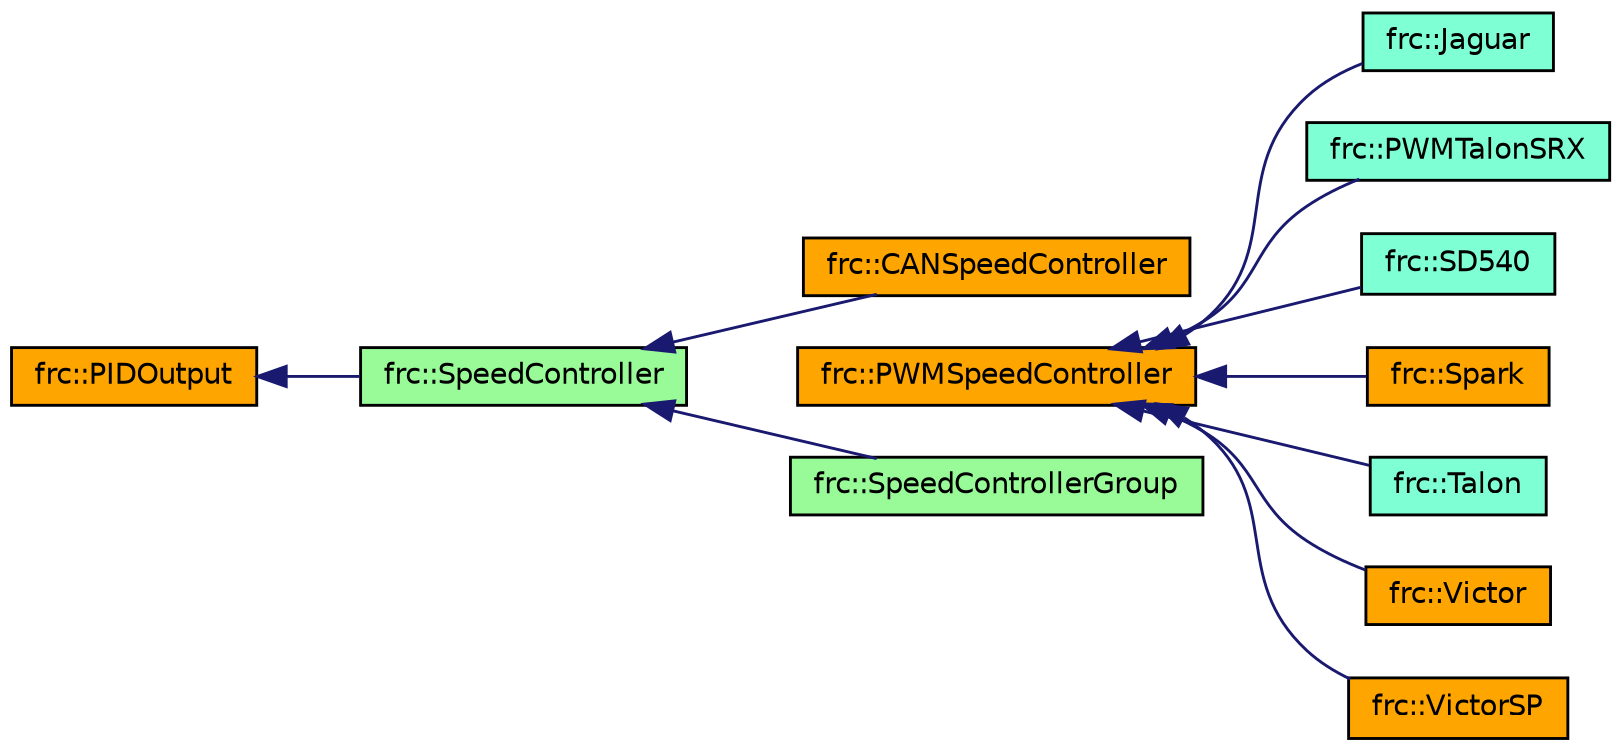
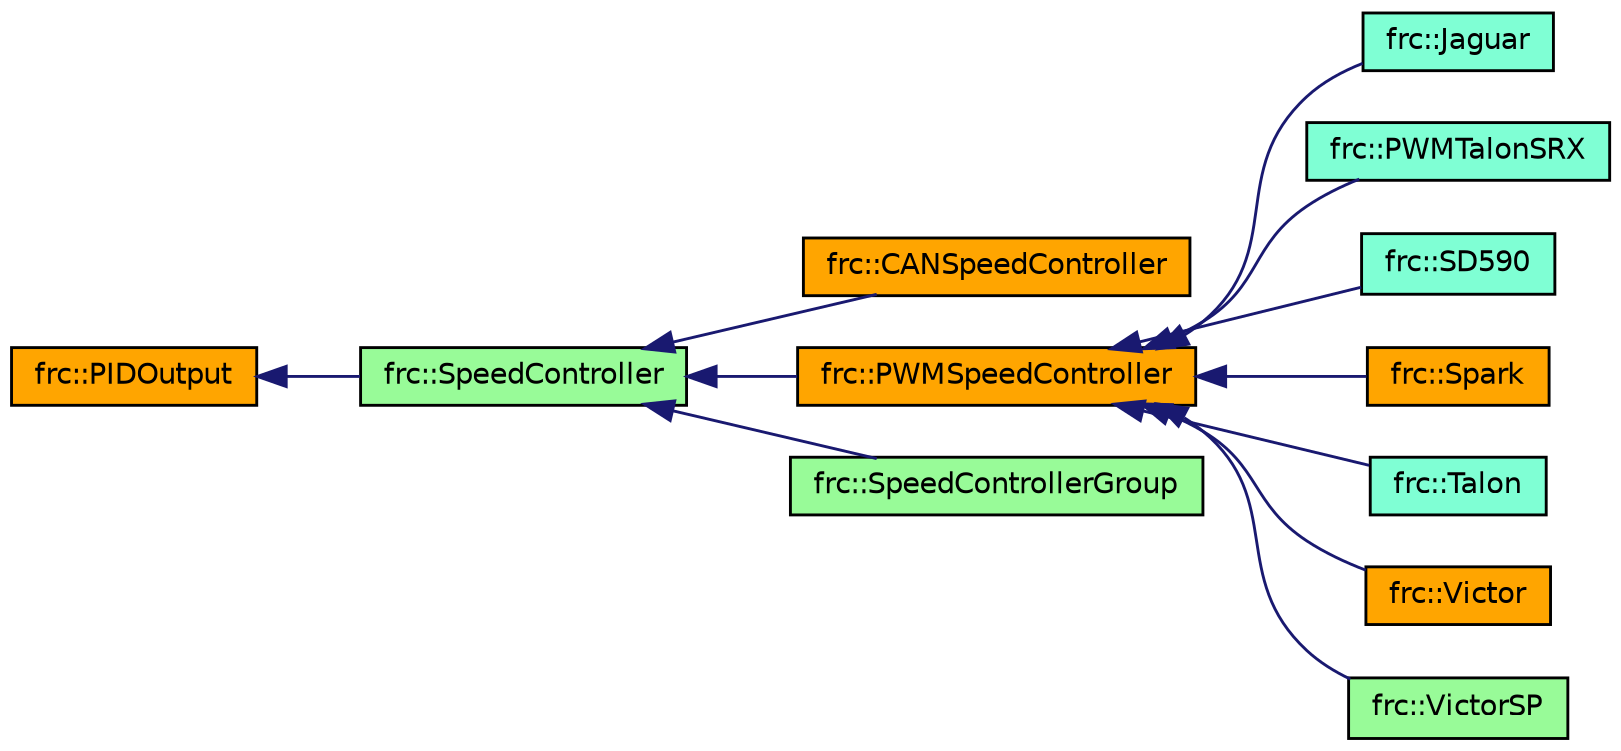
node "frc::SD540": label "frc::SD540" -> "frc::SD590"
edge "frc::PWMSpeedController" -> "frc::SpeedController": added
node "frc::VictorSP": fillcolor orange -> palegreen
